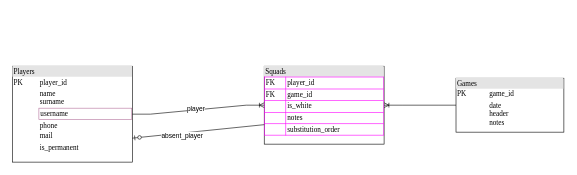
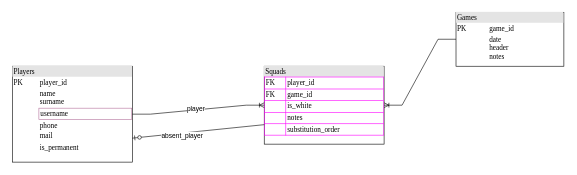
node "Games PK game_id date header notes": moved (510, 105) -> (510, 39)
